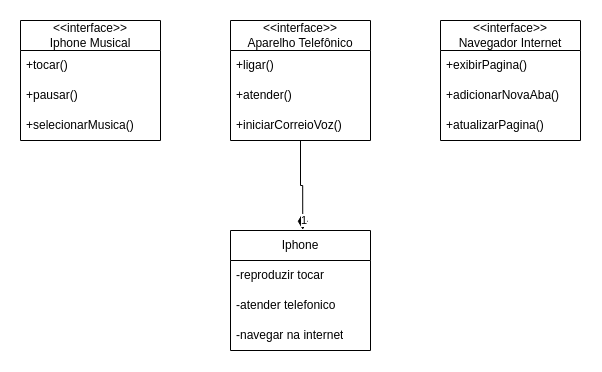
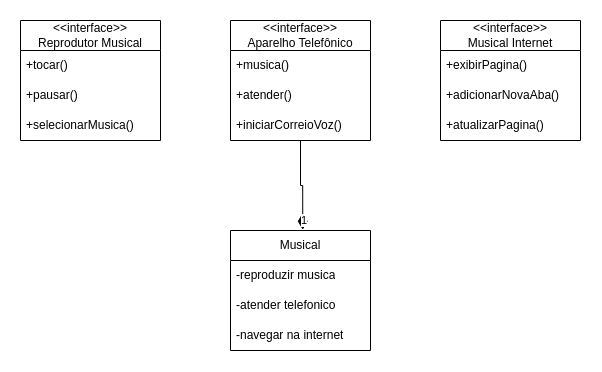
node "<<interface>> Iphone Musical": label "<<interface>> Iphone Musical" -> "<<interface>> Reprodutor Musical"
node "<<interface>> Navegador Internet": label "<<interface>> Navegador Internet" -> "<<interface>> Musical Internet"
node "+ligar()": label "+ligar()" -> "+musica()"
node "Iphone": label "Iphone" -> "Musical"
node "-reproduzir tocar": label "-reproduzir tocar" -> "-reproduzir musica"
